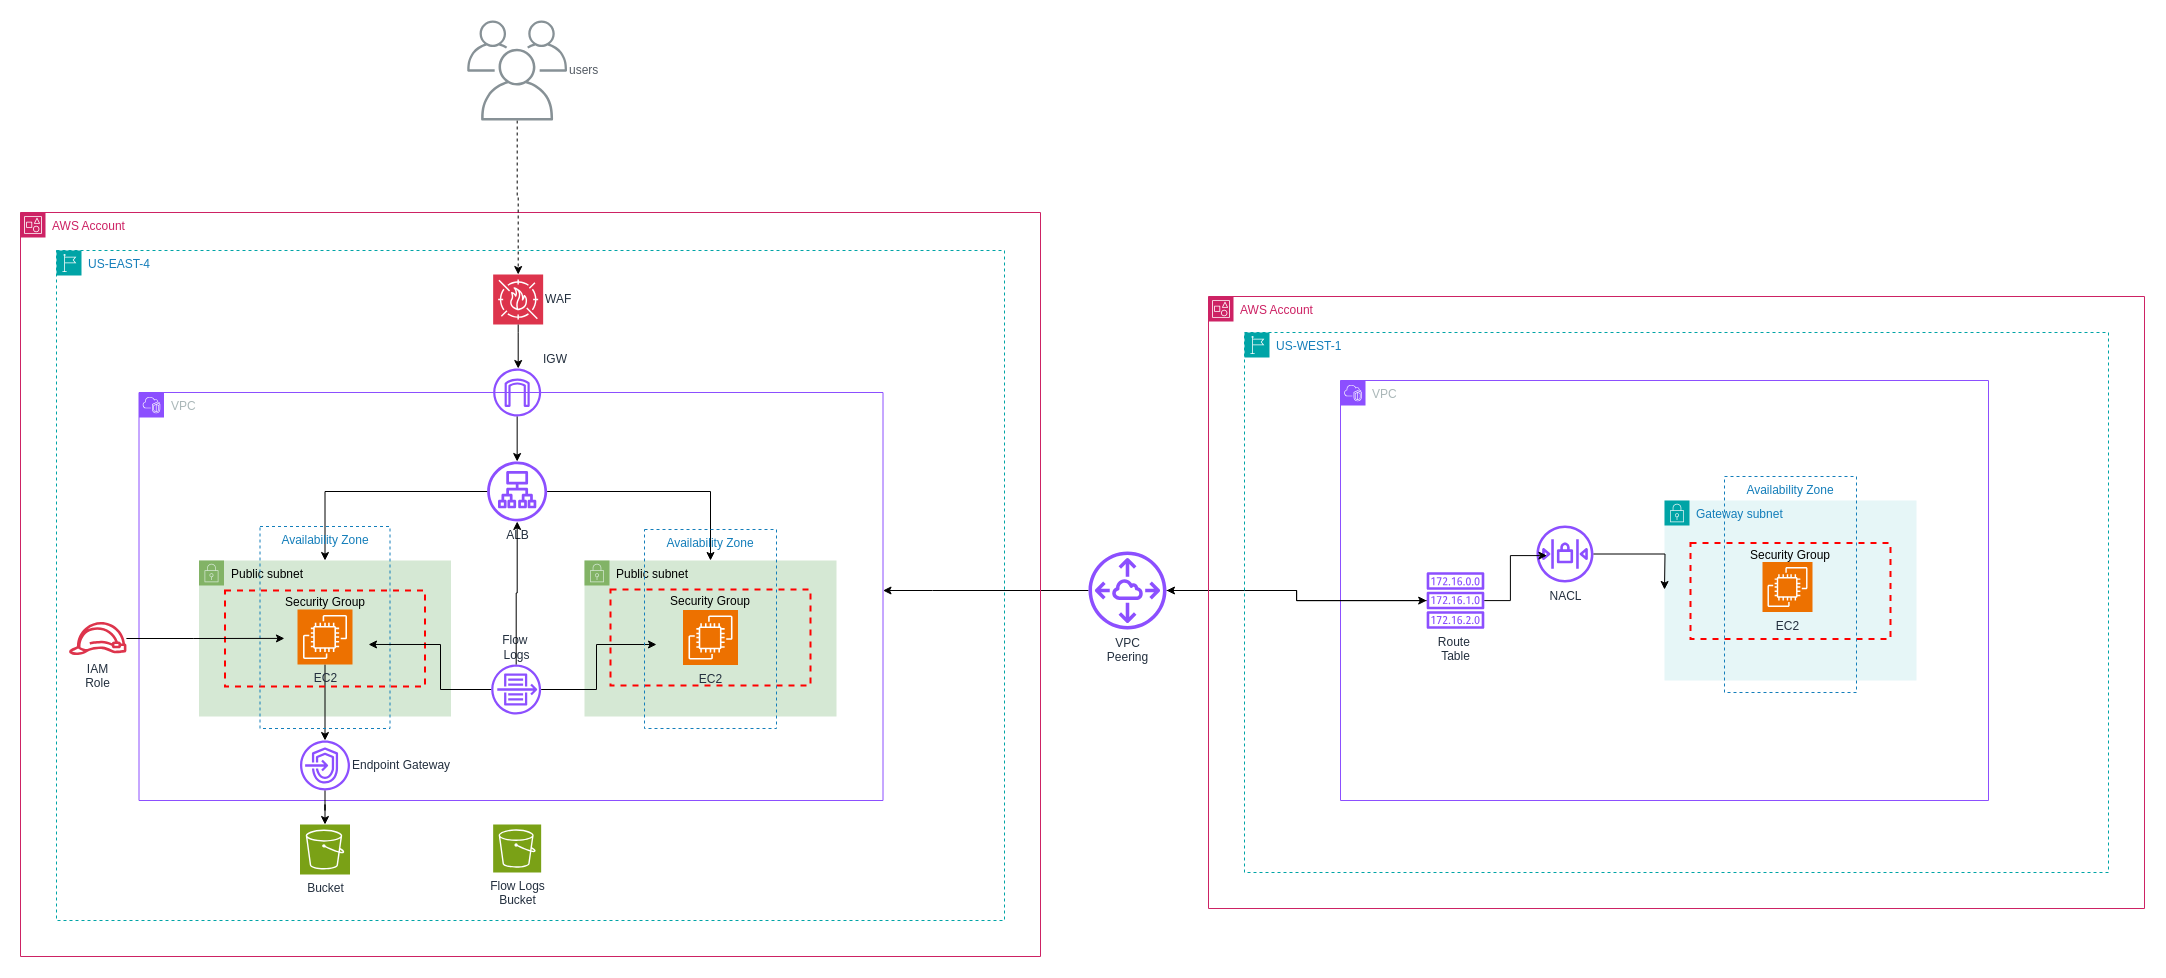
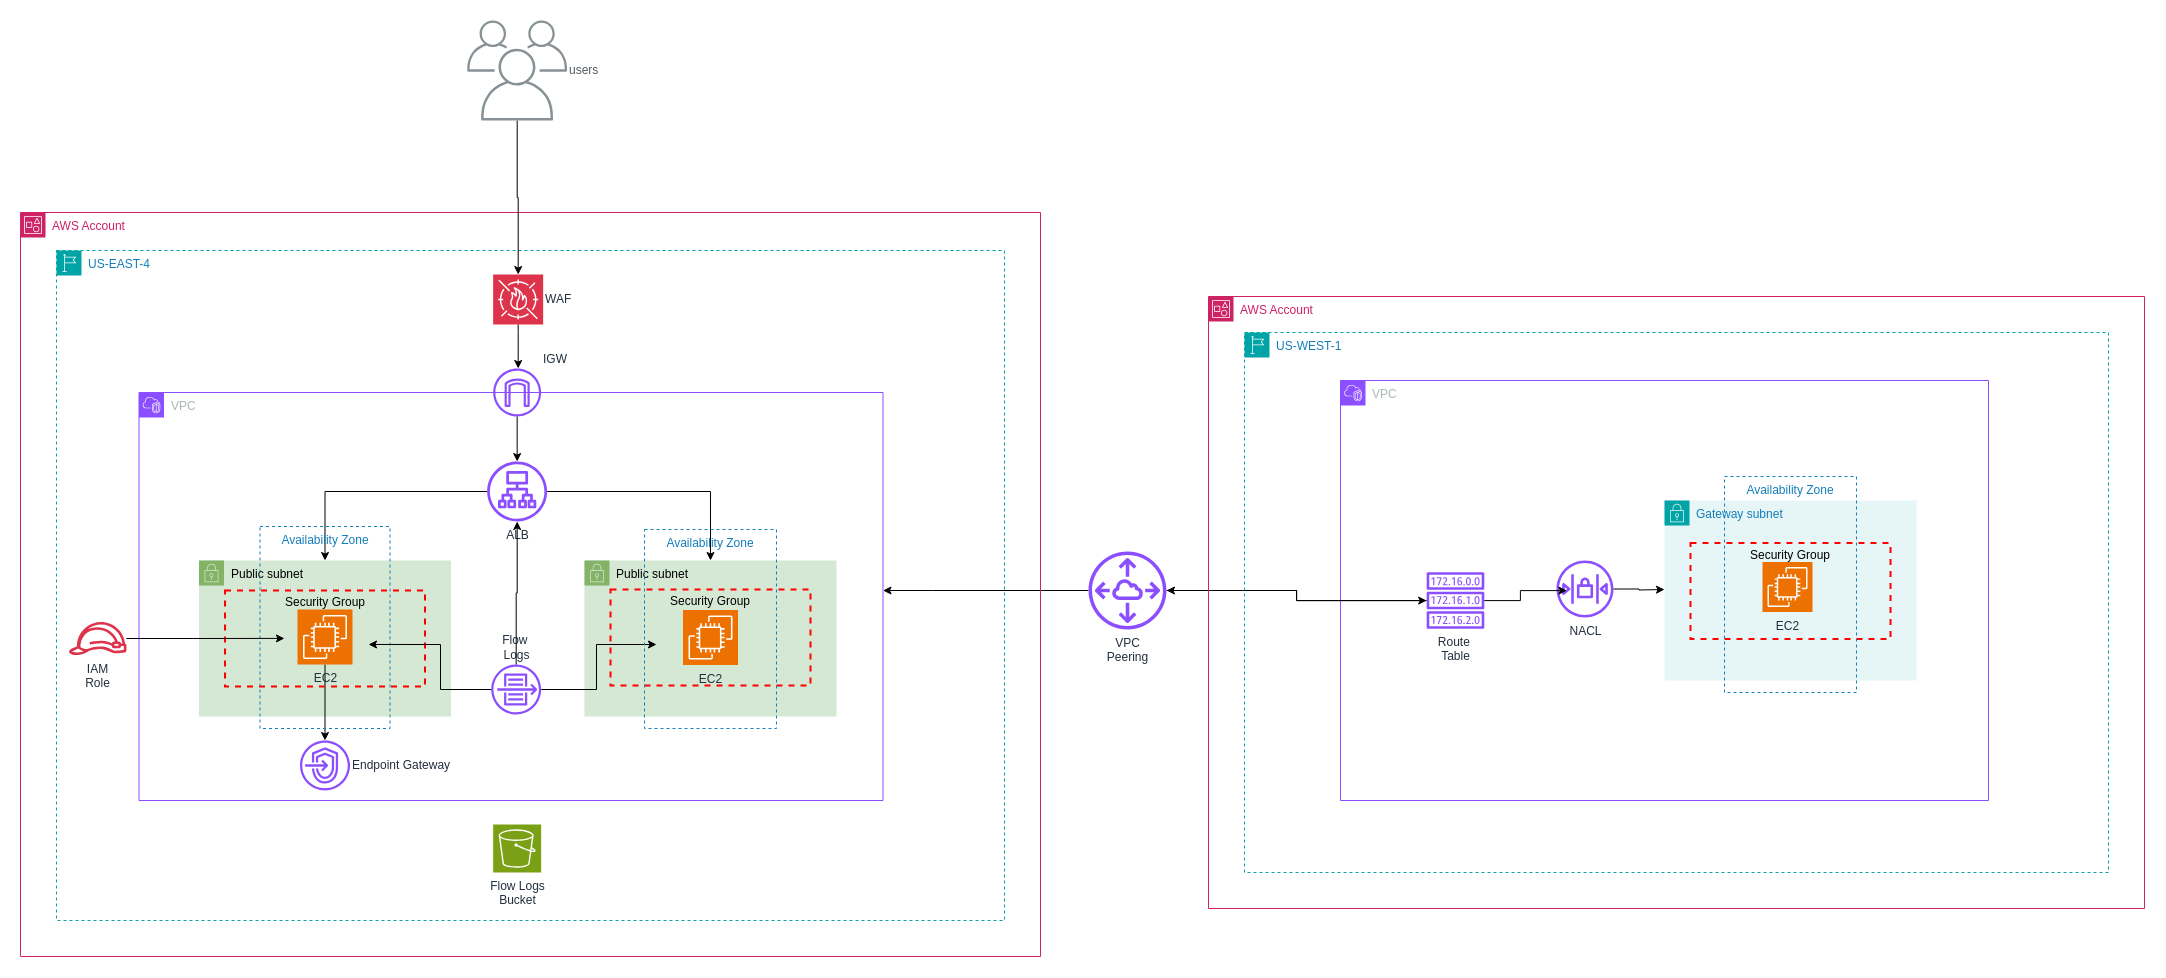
edge "users" -> "WAF": style dashed -> solid
node "NACL": moved (1565, 554) -> (1585, 589)
edge "Endpoint Gateway" -> "Bucket": removed
node "Bucket": removed
